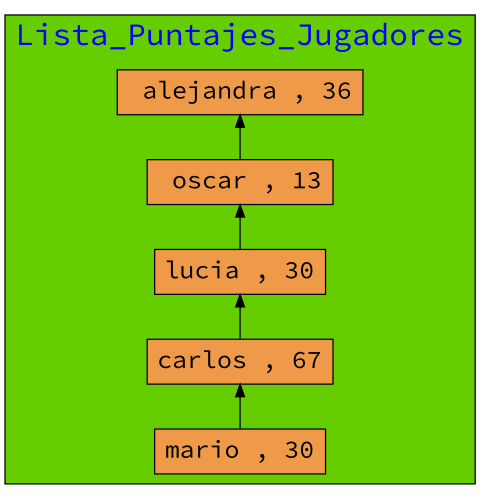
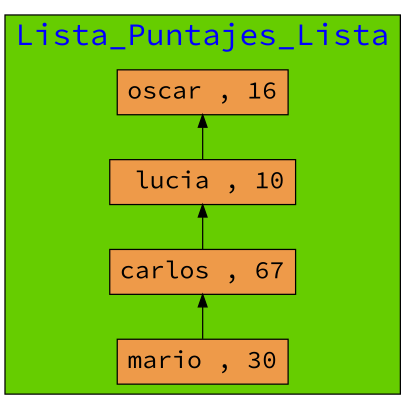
cluster "Lista_Puntajes_Jugadores": label "Lista_Puntajes_Jugadores" -> "Lista_Puntajes_Lista"
node "alejandra , 36": removed
node "oscar , 13": label "oscar , 13" -> "oscar , 16"
node "lucia , 30": label "lucia , 30" -> "lucia , 10"
